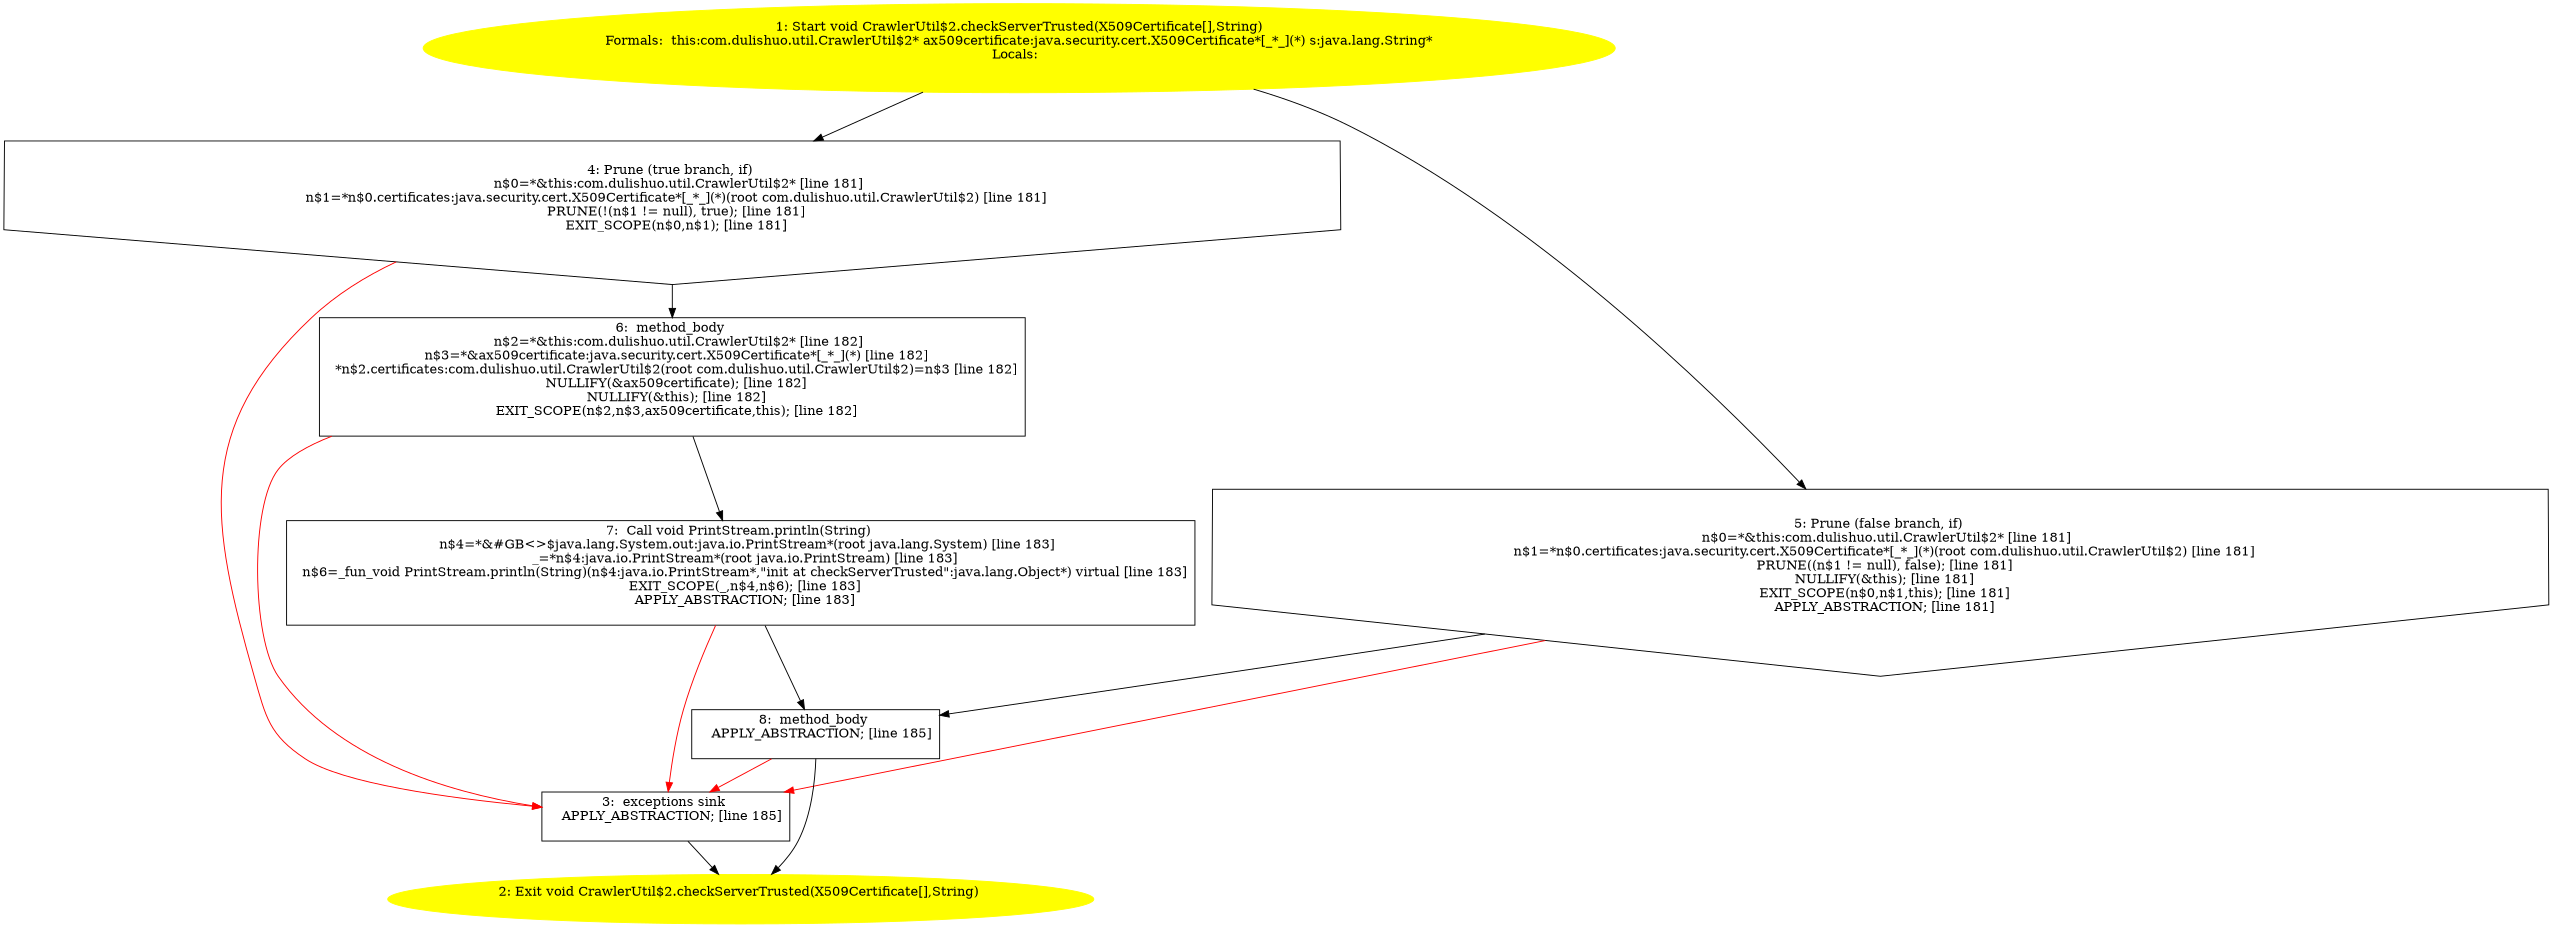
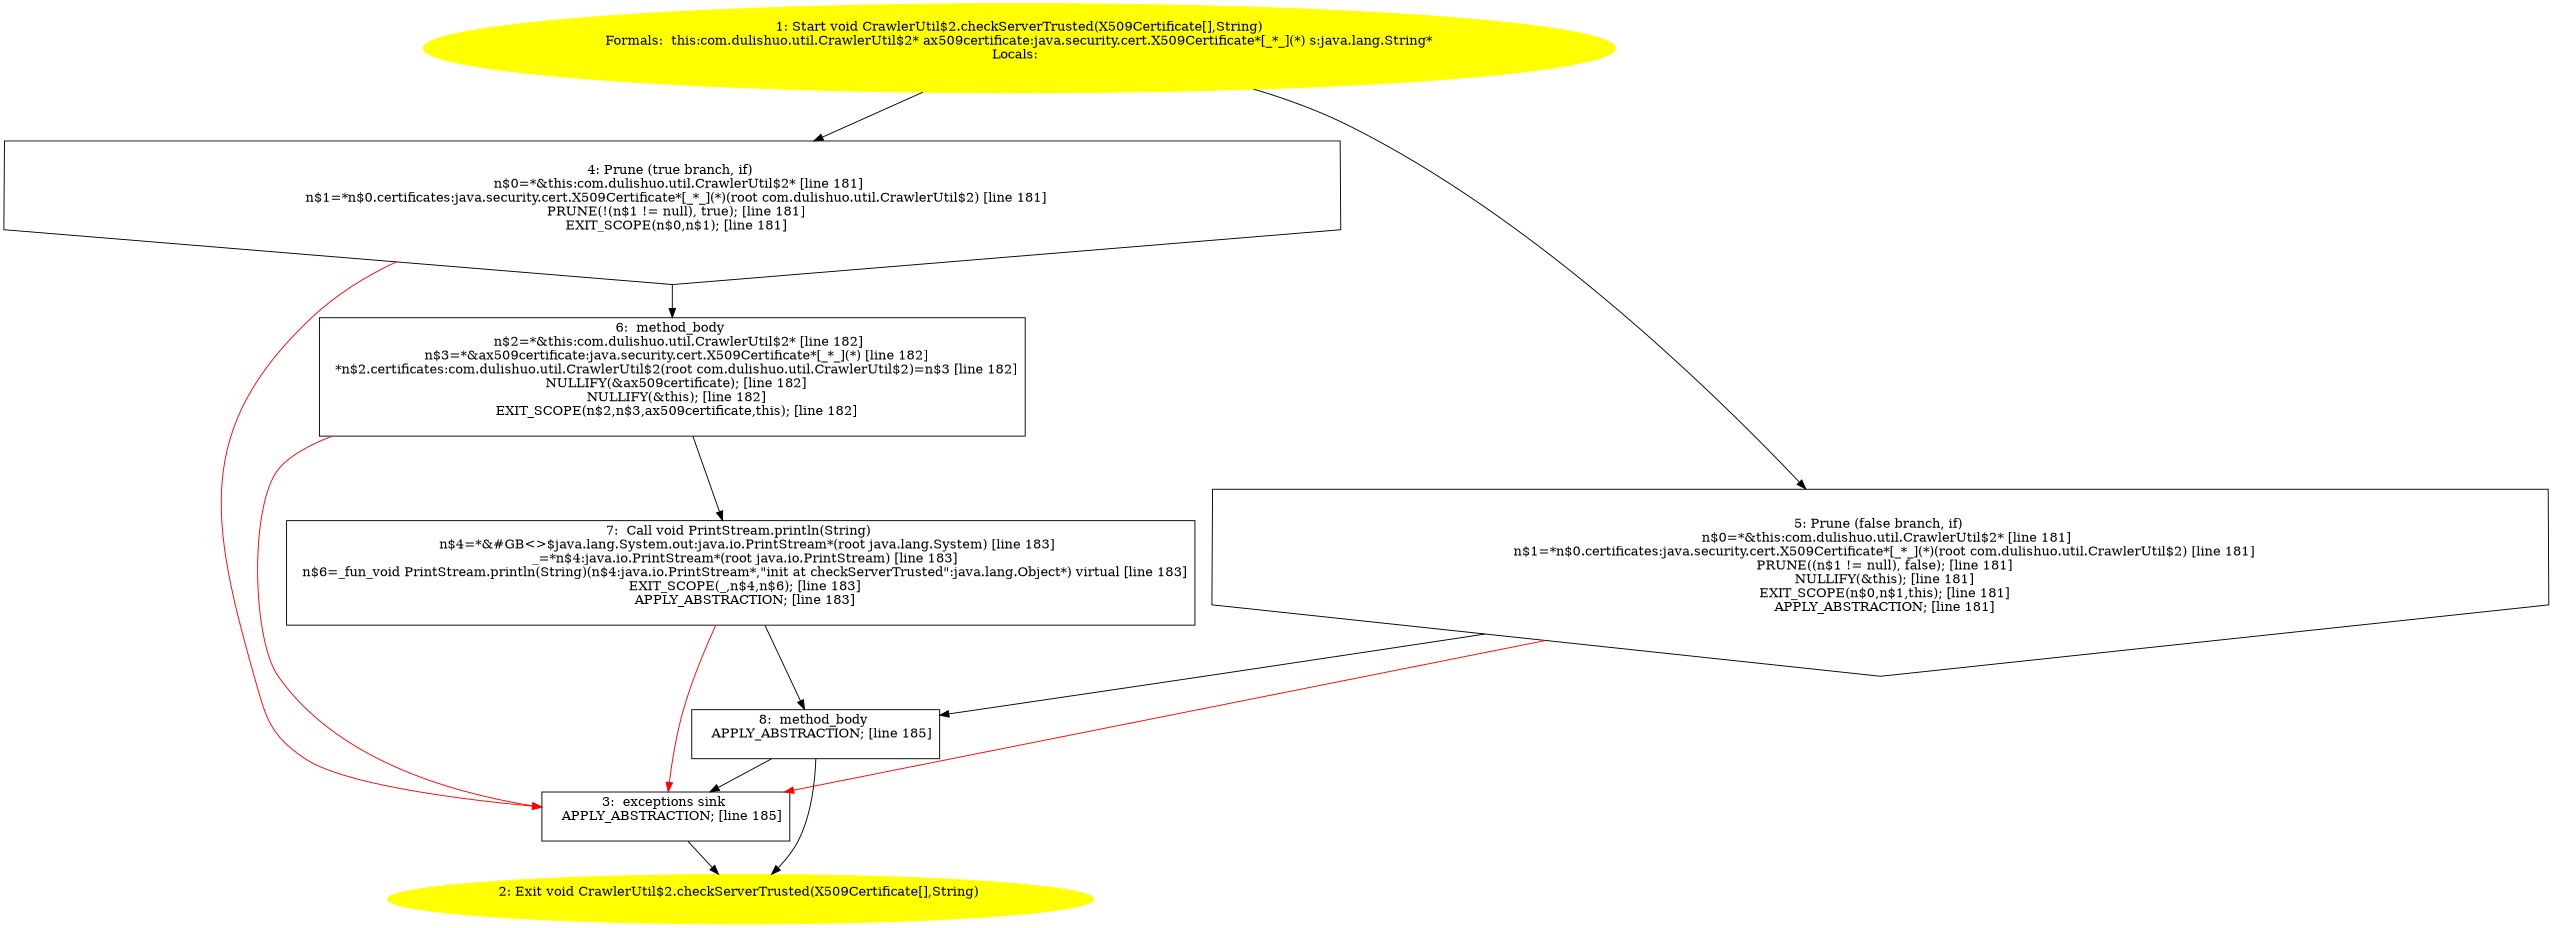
edge "8:  method_body APPLY_ABSTRACTION; [line 185]" -> "3:  exceptions sink APPLY_ABSTRACTION; [line 185]": color red -> black
